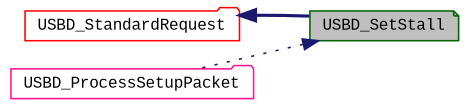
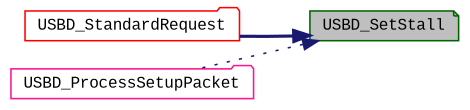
edge "USBD_SetStall" -> "USBD_StandardRequest": reversed
